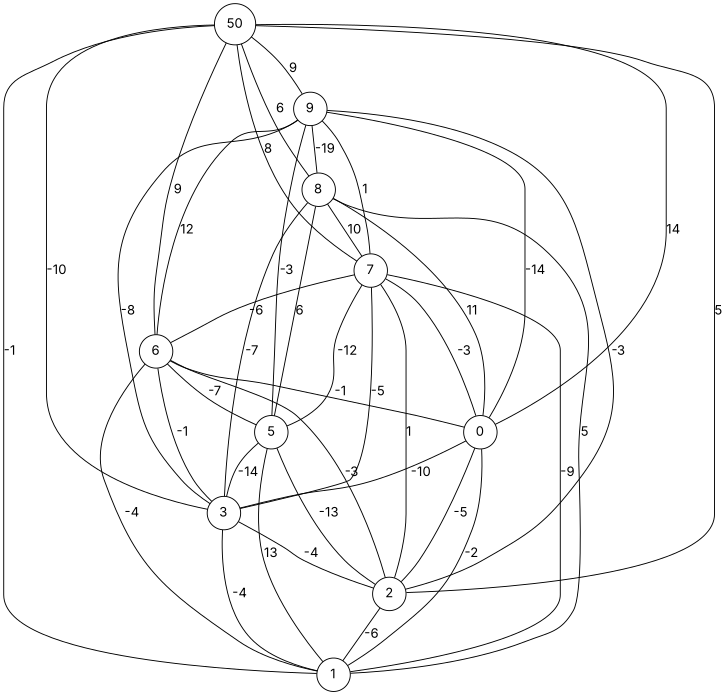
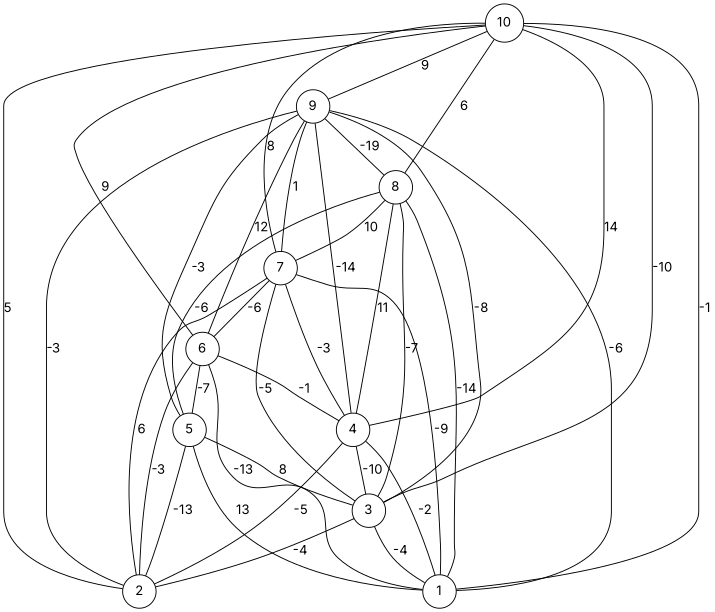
node "50": label "50" -> "10"
edge "8" -- "5": label "6" -> "-6"
edge "7" -- "5": removed, label "-12"
edge "7" -- "2": label "1" -> "6"
node "0": label "0" -> "4"
edge "8" -- "1": label "5" -> "-14"
edge "6" -- "3": removed, label "-1"
edge "5" -- "3": label "-14" -> "8"
edge "6" -- "1": label "-4" -> "-13"
edge "2" -- "1": now "9" -- "1"
